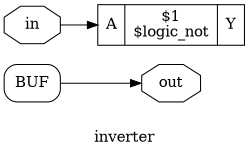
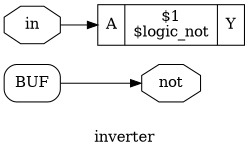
node "out": label "out" -> "not"
